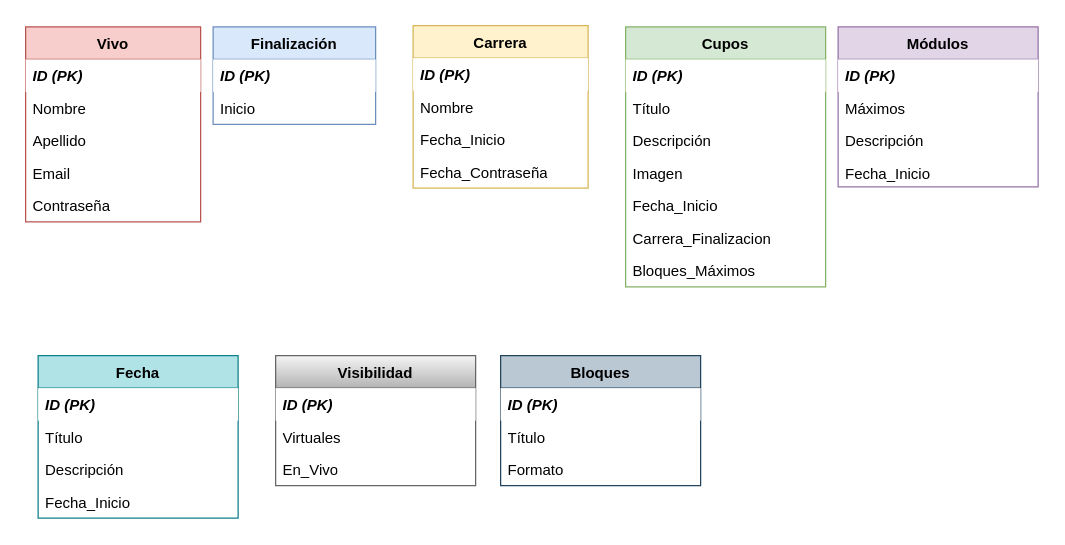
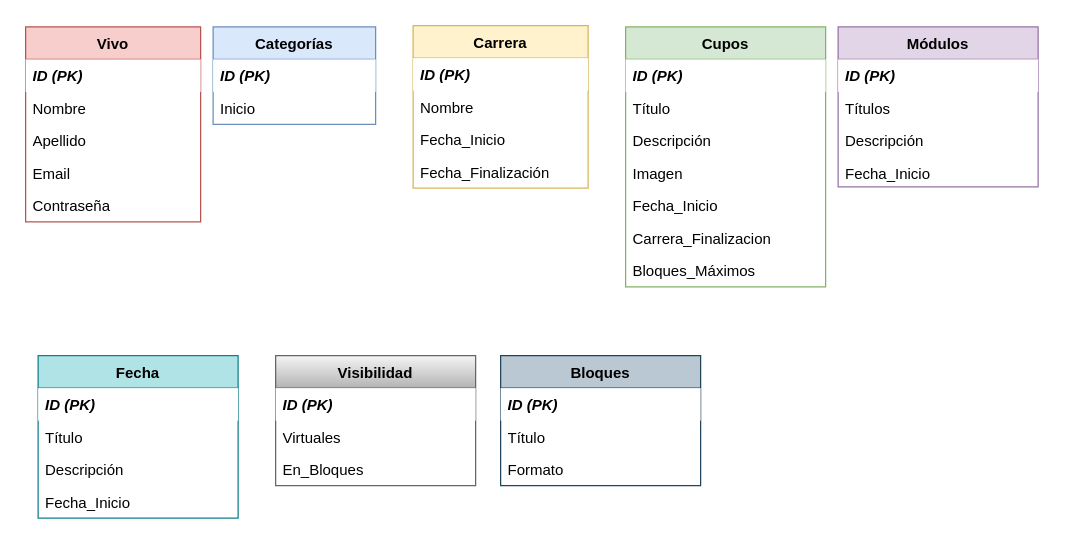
node "Finalización": label "Finalización" -> "Categorías"
node "Máximos": label "Máximos" -> "Títulos"
node "Fecha_Contraseña": label "Fecha_Contraseña" -> "Fecha_Finalización"
node "En_Vivo": label "En_Vivo" -> "En_Bloques"
